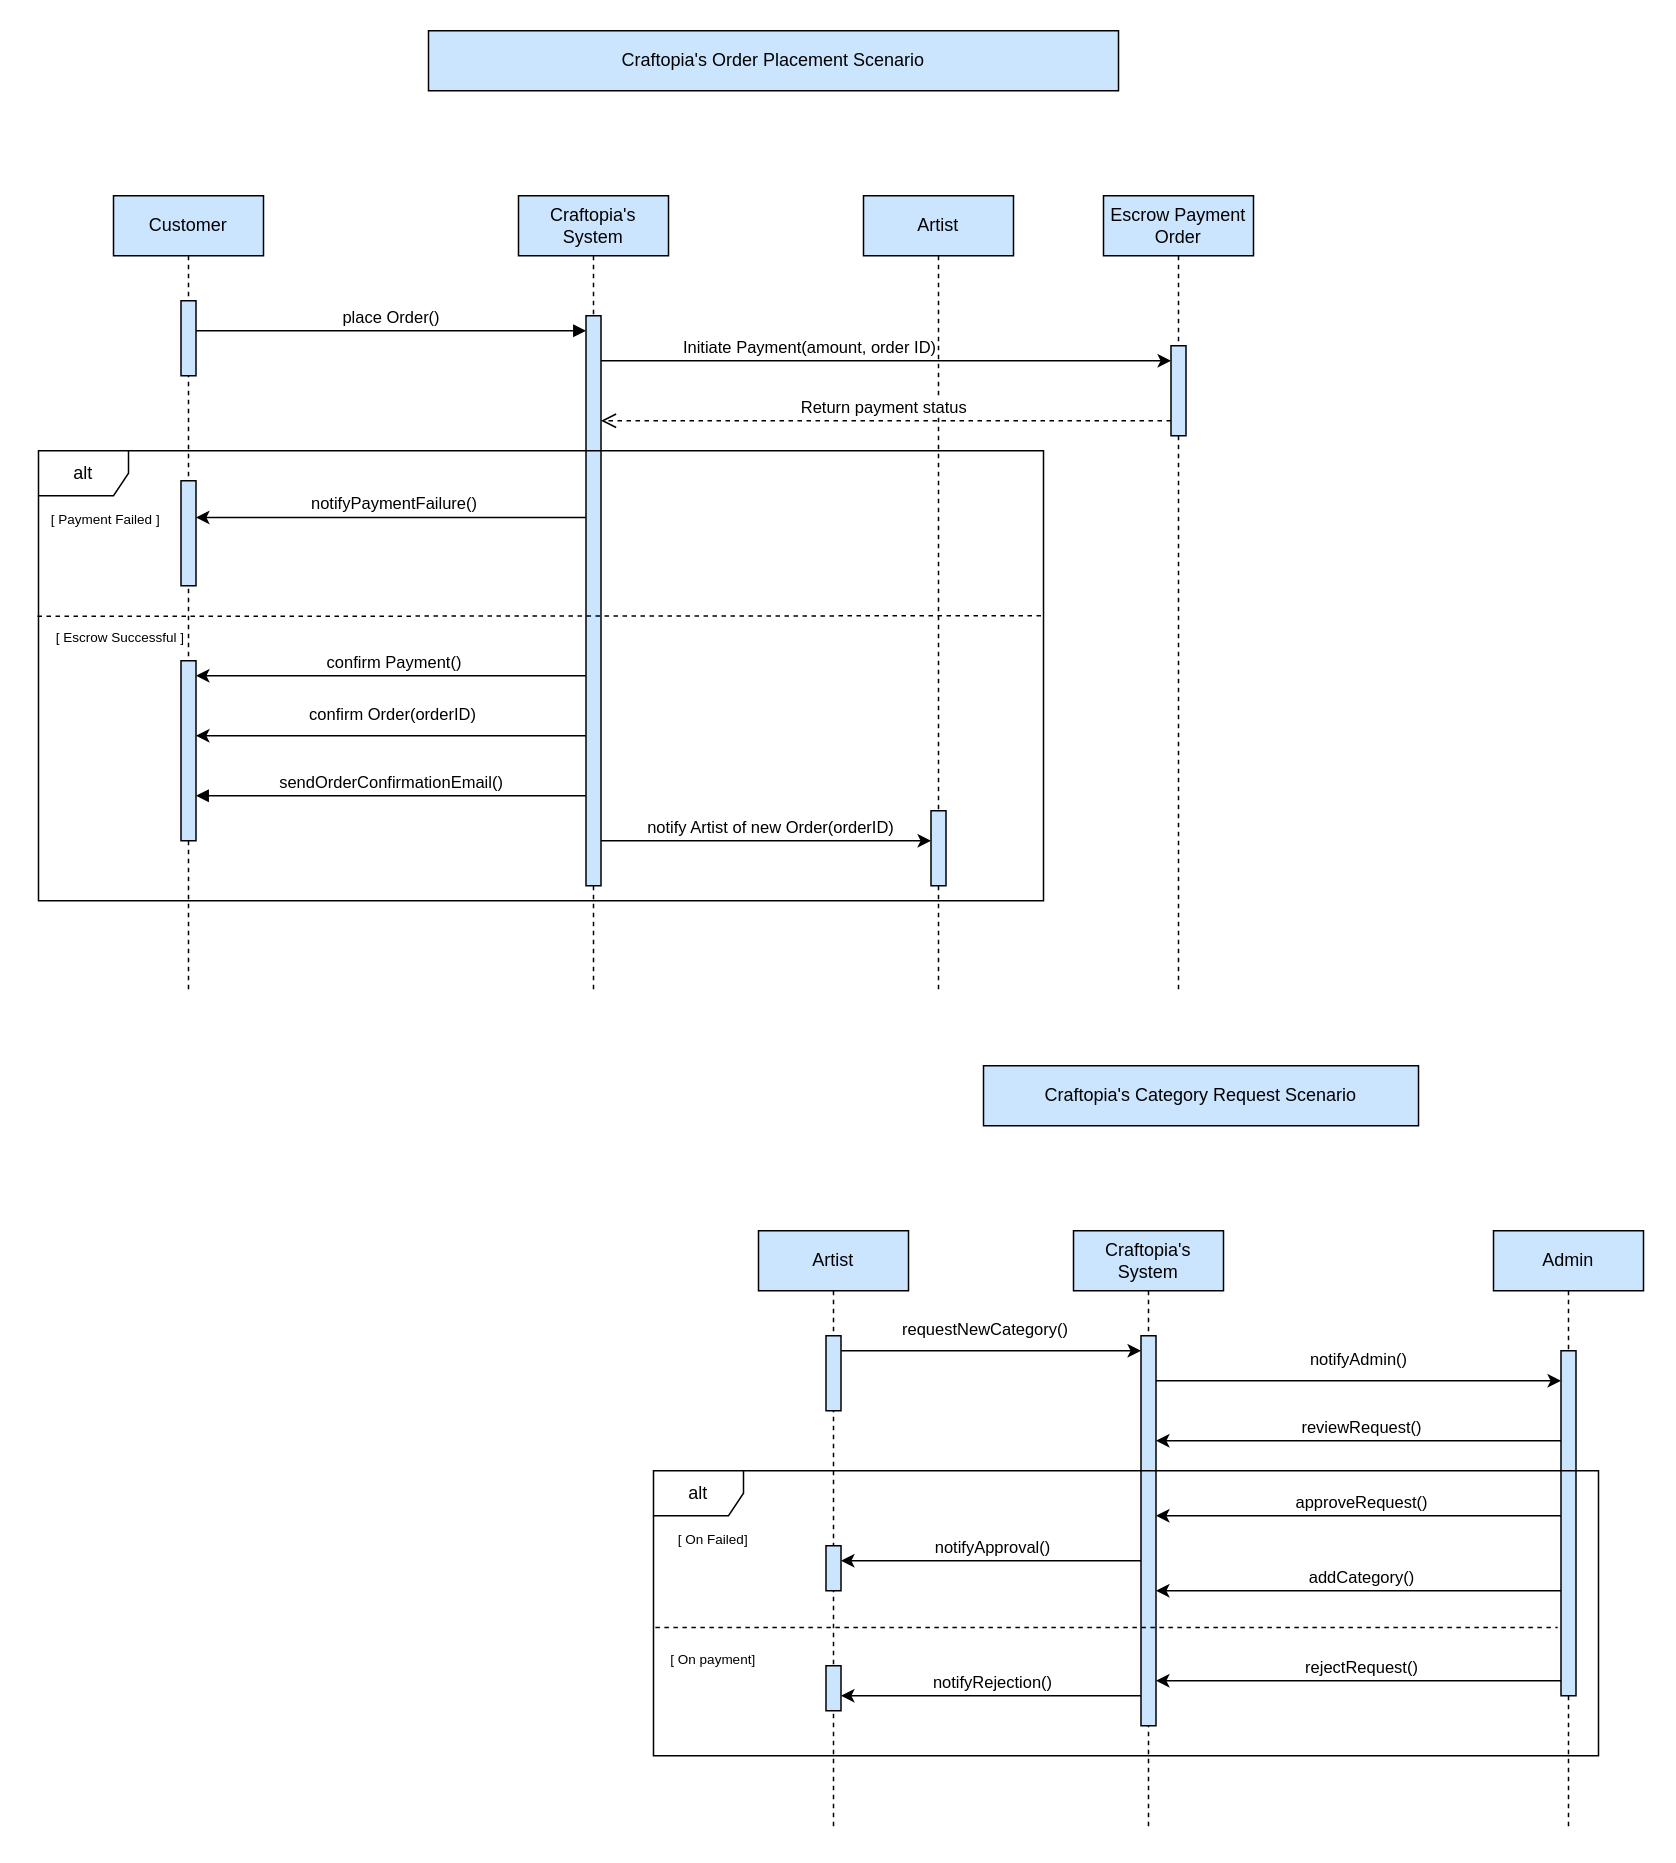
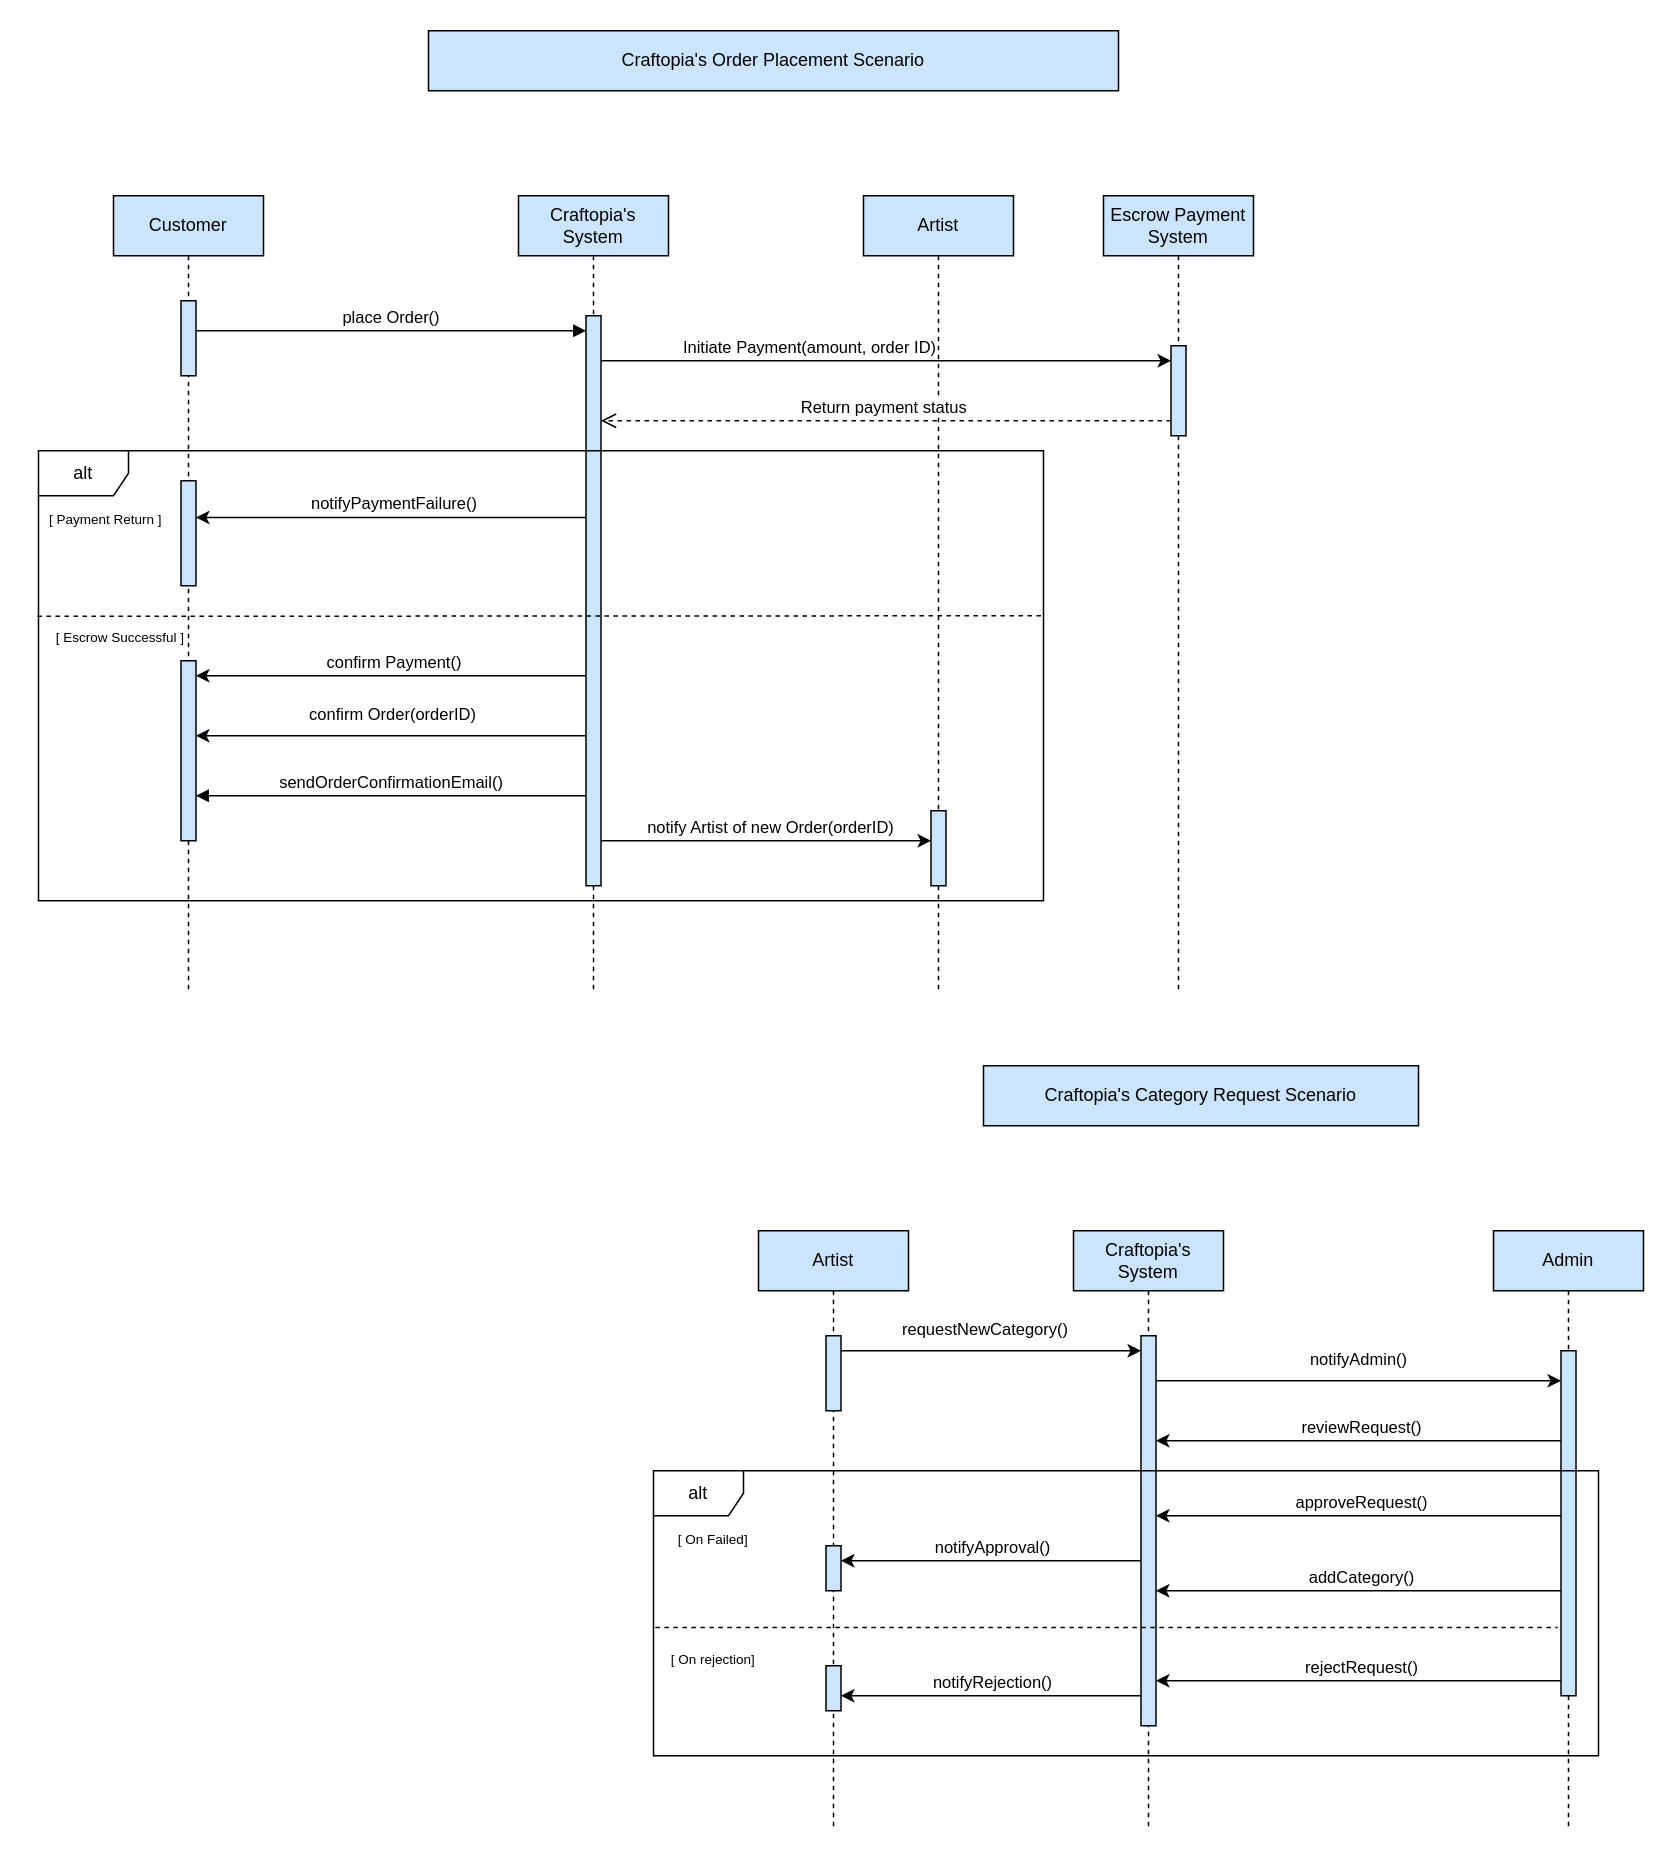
node "Escrow Payment Order": label "Escrow Payment Order" -> "Escrow Payment System"
node "[ Payment Failed ]": label "[ Payment Failed ]" -> "[ Payment Return ]"
node "[ On payment]": label "[ On payment]" -> "[ On rejection]"
